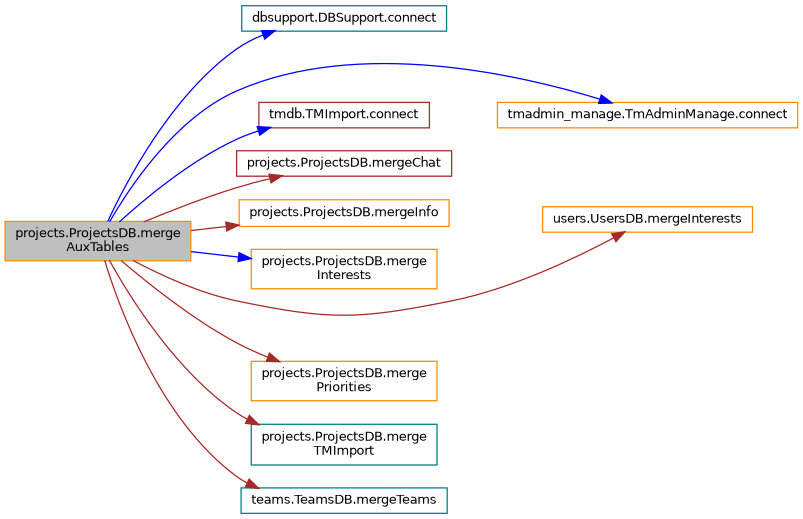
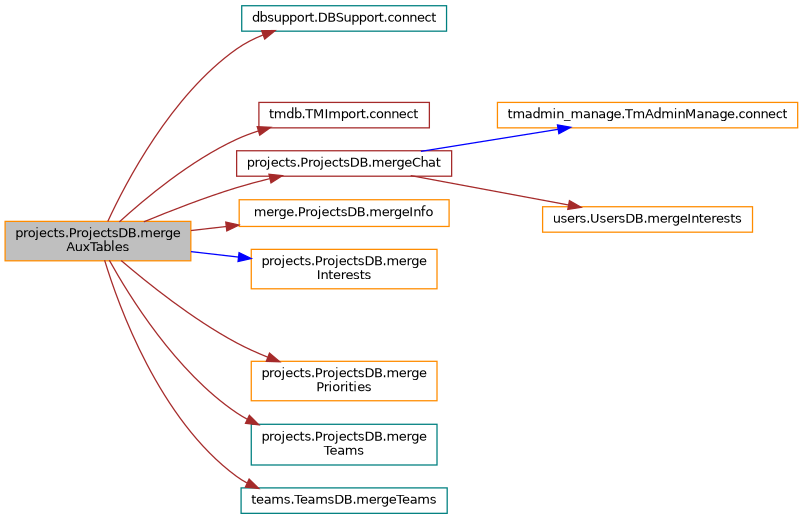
edge "projects.ProjectsDB.merge AuxTables" -> "tmadmin_manage.TmAdminManage.connect": now "projects.ProjectsDB.mergeChat" -> "tmadmin_manage.TmAdminManage.connect"
edge "projects.ProjectsDB.merge AuxTables" -> "dbsupport.DBSupport.connect": color blue -> brown
edge "projects.ProjectsDB.merge AuxTables" -> "tmdb.TMImport.connect": color blue -> brown
node "projects.ProjectsDB.mergeInfo": label "projects.ProjectsDB.mergeInfo" -> "merge.ProjectsDB.mergeInfo"
edge "projects.ProjectsDB.merge AuxTables" -> "users.UsersDB.mergeInterests": now "projects.ProjectsDB.mergeChat" -> "users.UsersDB.mergeInterests"
node "projects.ProjectsDB.merge TMImport": label "projects.ProjectsDB.merge TMImport" -> "projects.ProjectsDB.merge Teams"
